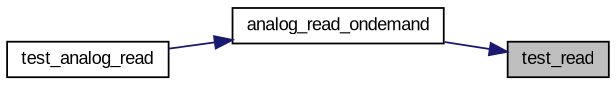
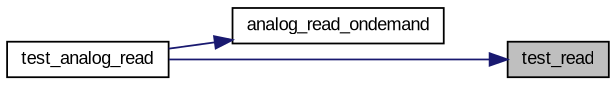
edge "analog_read_ondemand" -> "test_read": now "test_analog_read" -> "test_read"
